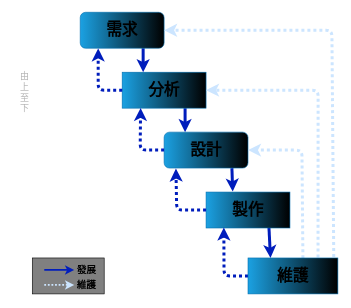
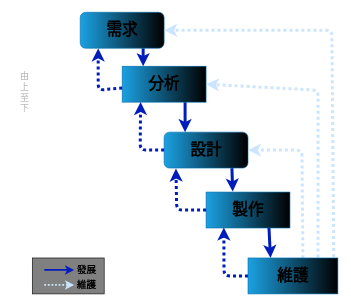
node "分析": moved (164, 90) -> (164, 84)
